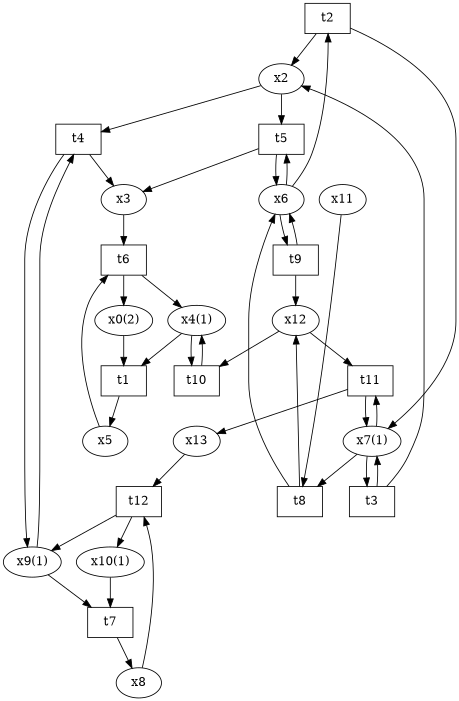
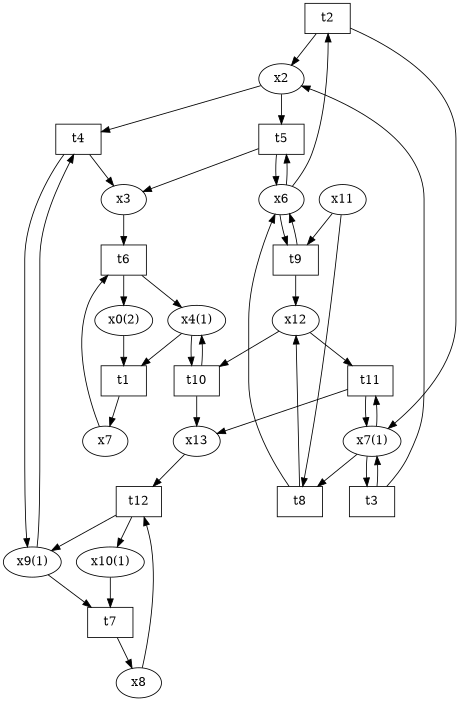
edge "x11" -> "t9": added
edge "t10" -> "x13": added
node "x5": label "x5" -> "x7"
